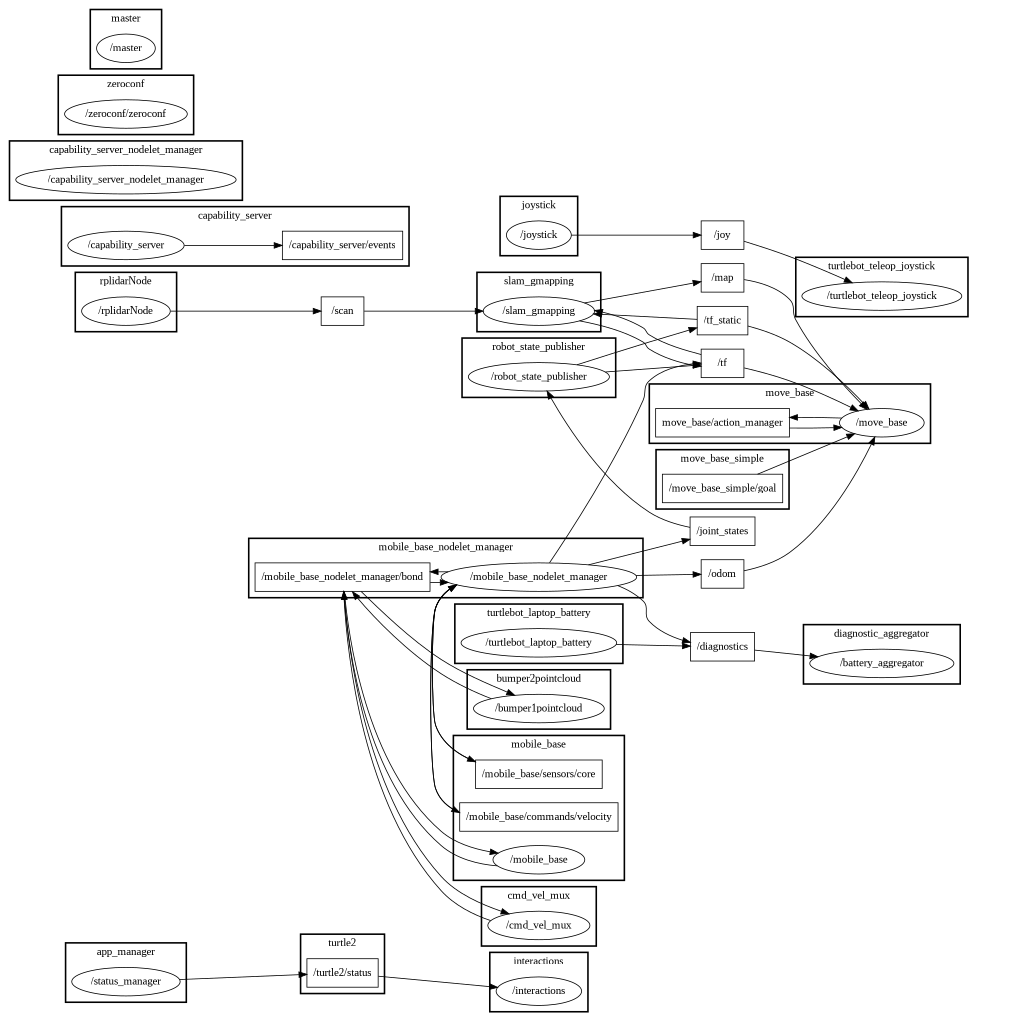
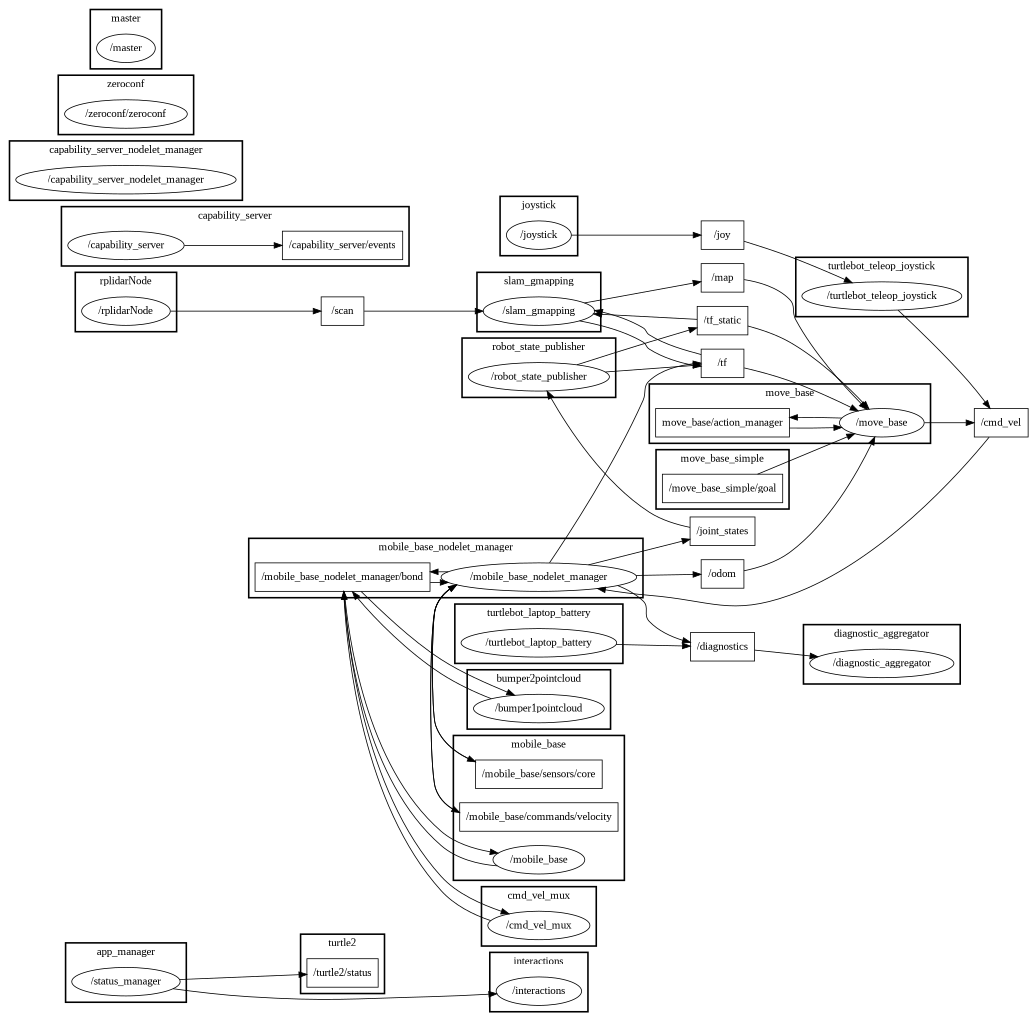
node "/cmd_vel": added
node "/battery_aggregator": label "/battery_aggregator" -> "/diagnostic_aggregator"
edge "/turtle2/status" -> "/interactions": now "/status_manager" -> "/interactions"
